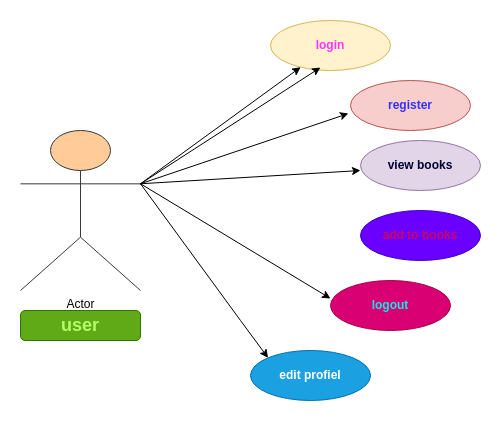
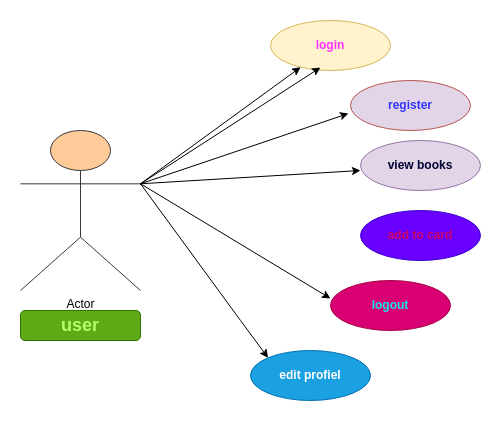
node "register": fillcolor #f8cecc -> #e1d5e7
node "add to books": label "add to books" -> "add to card"
